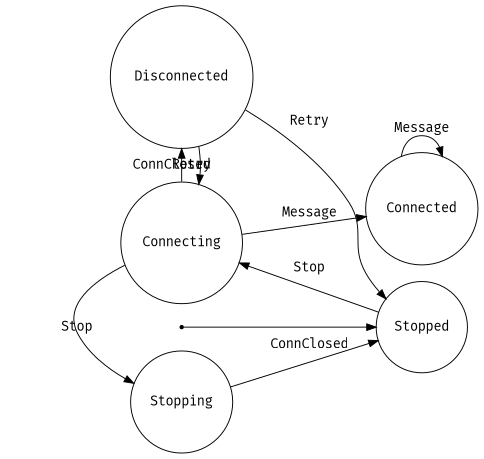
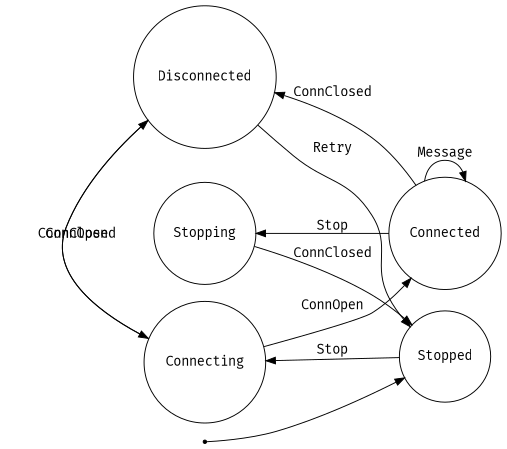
edge "Connected" -> "Disconnected": added, label "ConnClosed"
edge "Disconnected" -> "Connecting": label "Retry" -> "ConnOpen"
edge "Connecting" -> "Connected": label "Message" -> "ConnOpen"
edge "Connecting" -> "Stopping": now "Connected" -> "Stopping"
